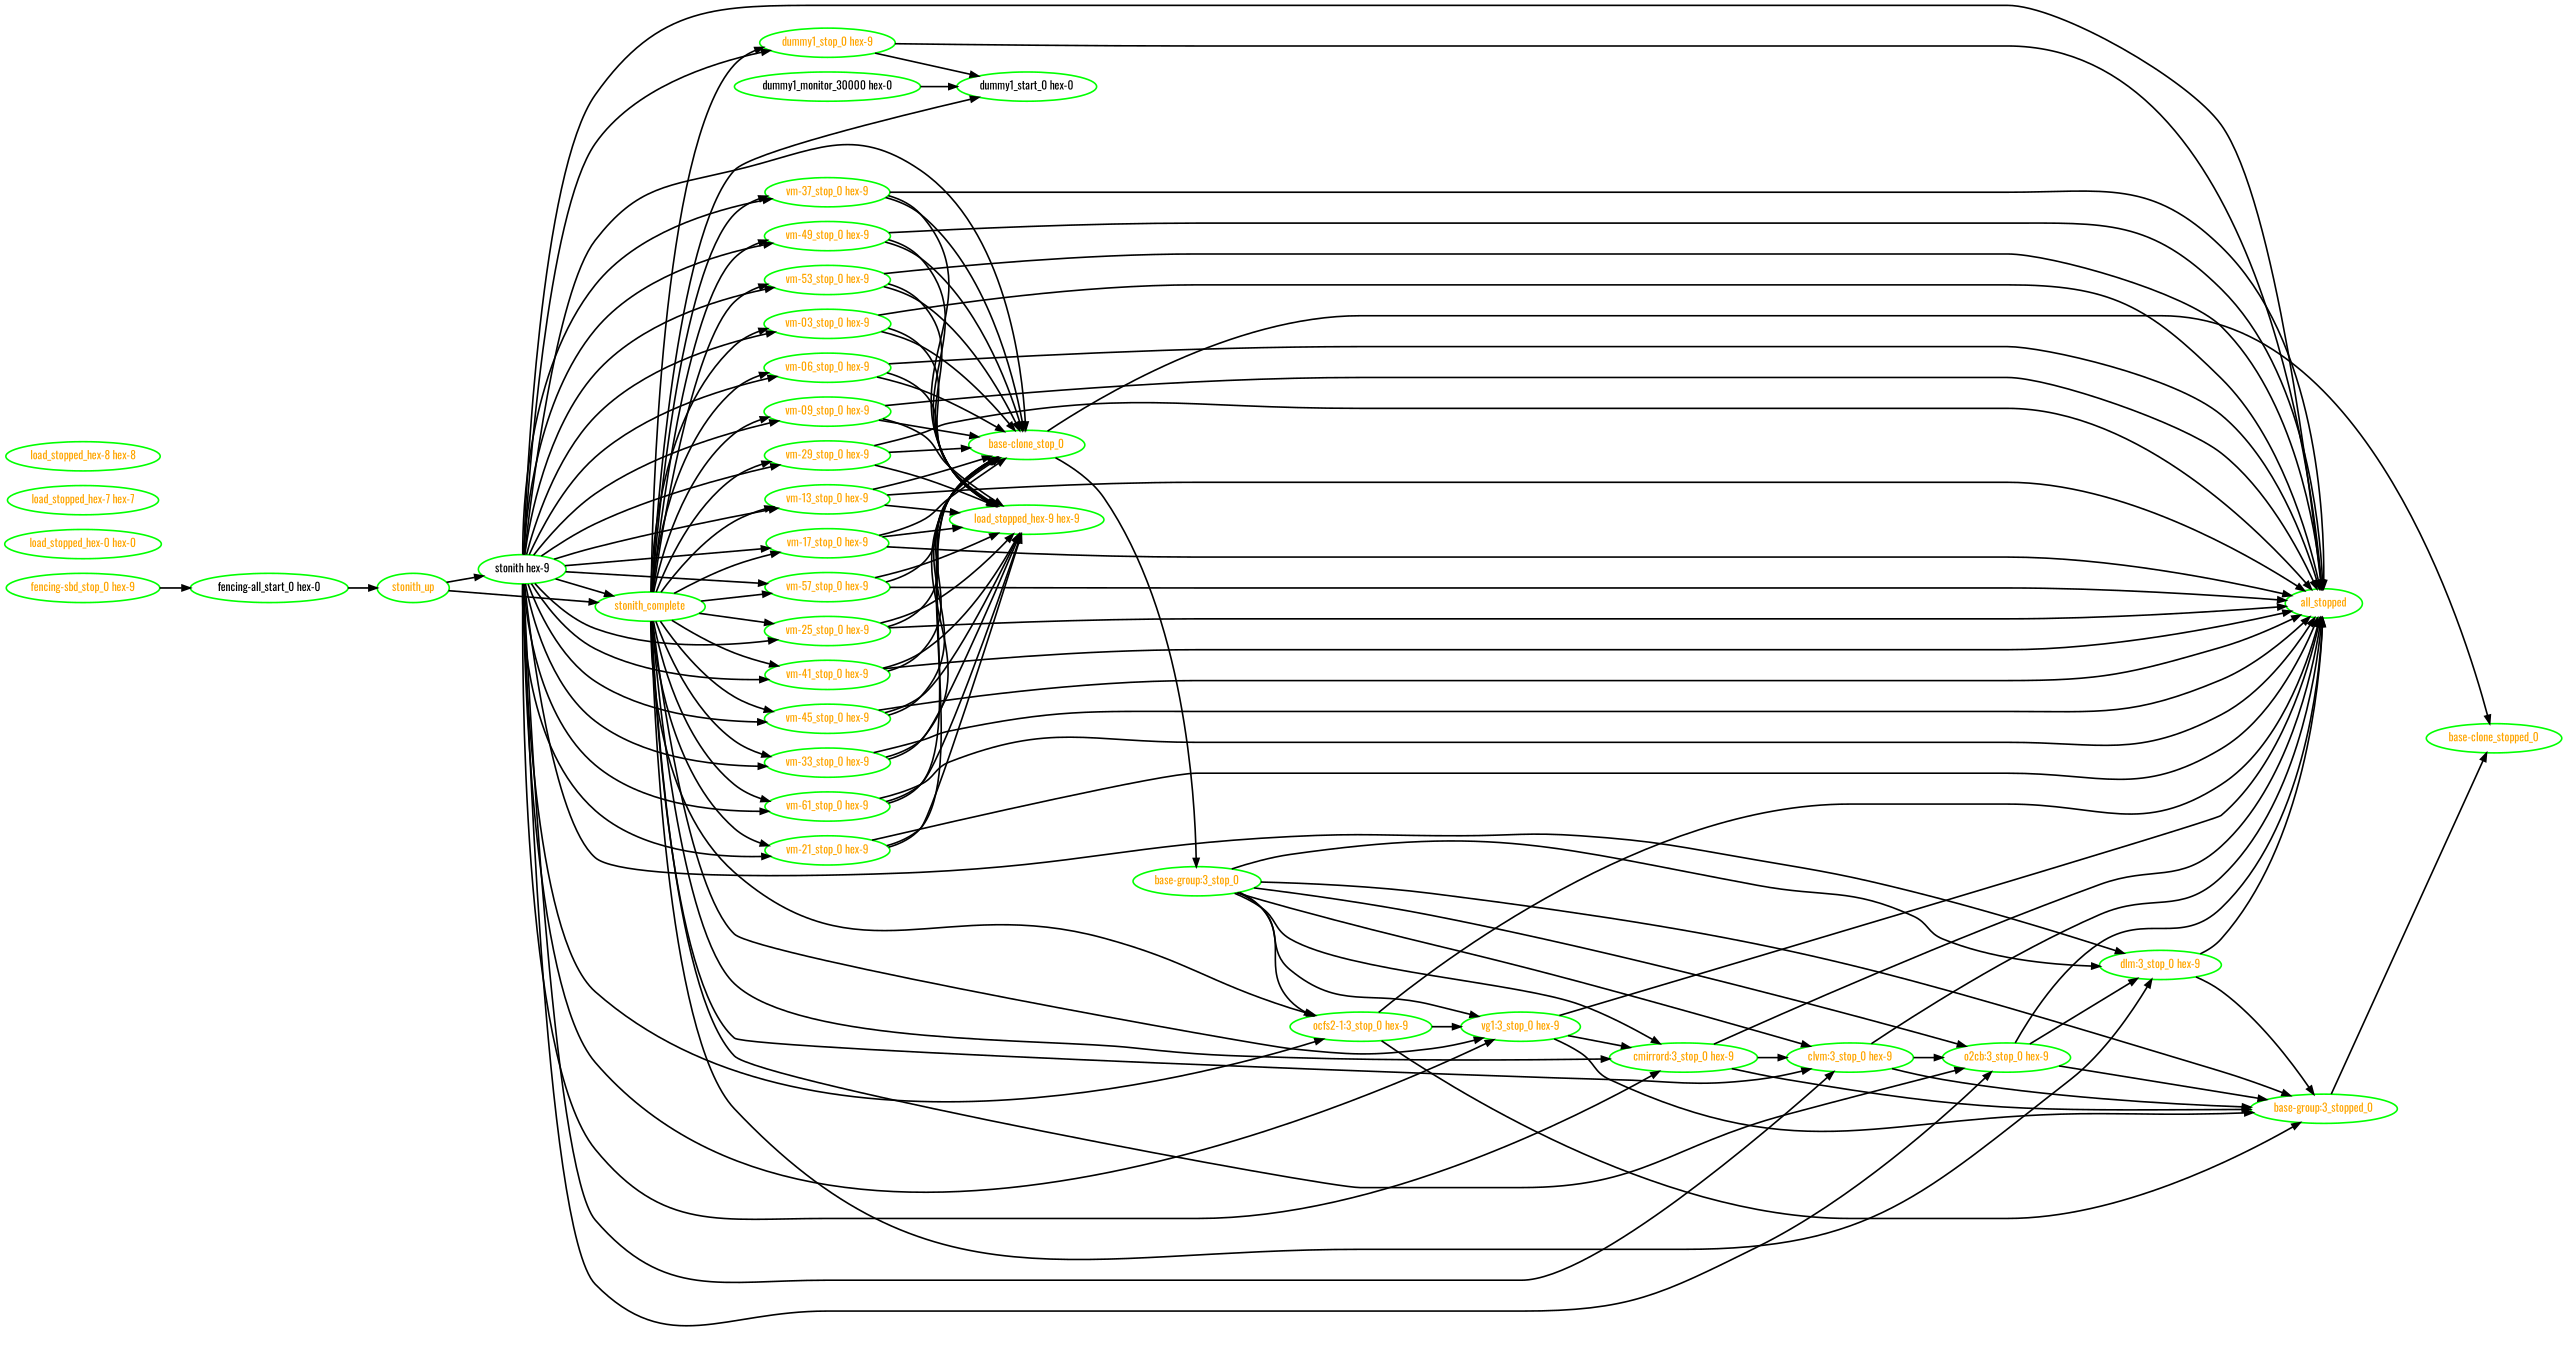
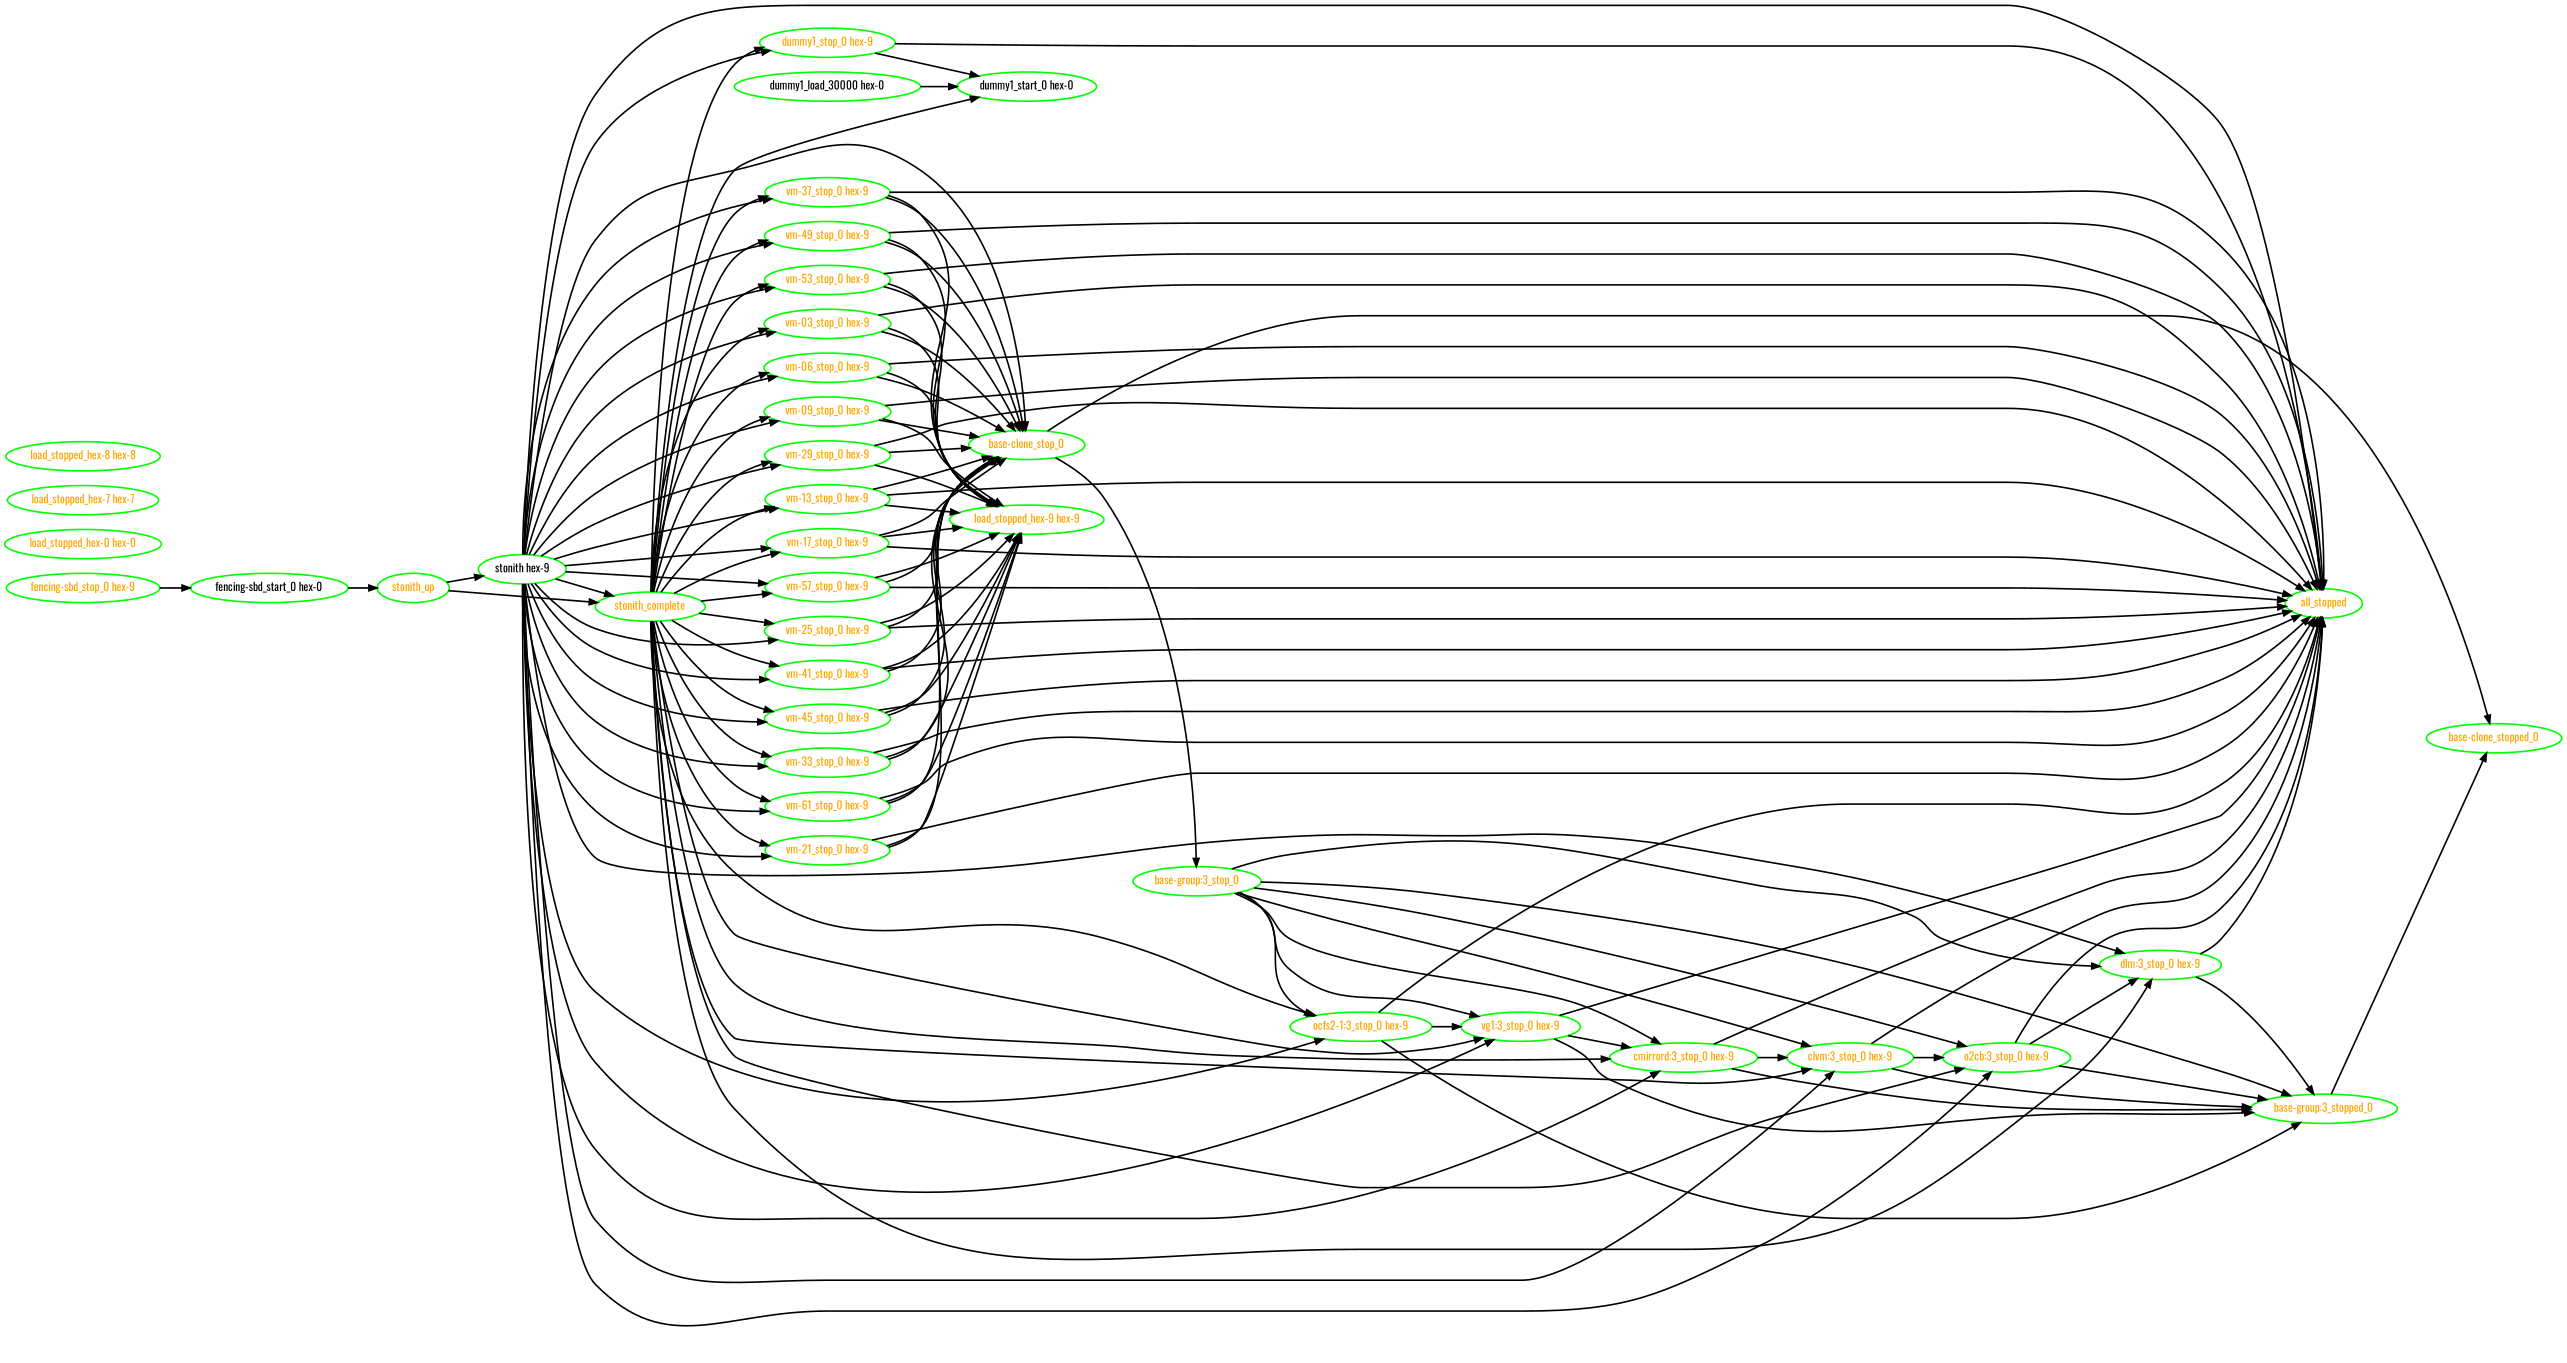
node "dummy1_monitor_30000 hex-0": label "dummy1_monitor_30000 hex-0" -> "dummy1_load_30000 hex-0"
node "fencing-all_start_0 hex-0": label "fencing-all_start_0 hex-0" -> "fencing-sbd_start_0 hex-0"
